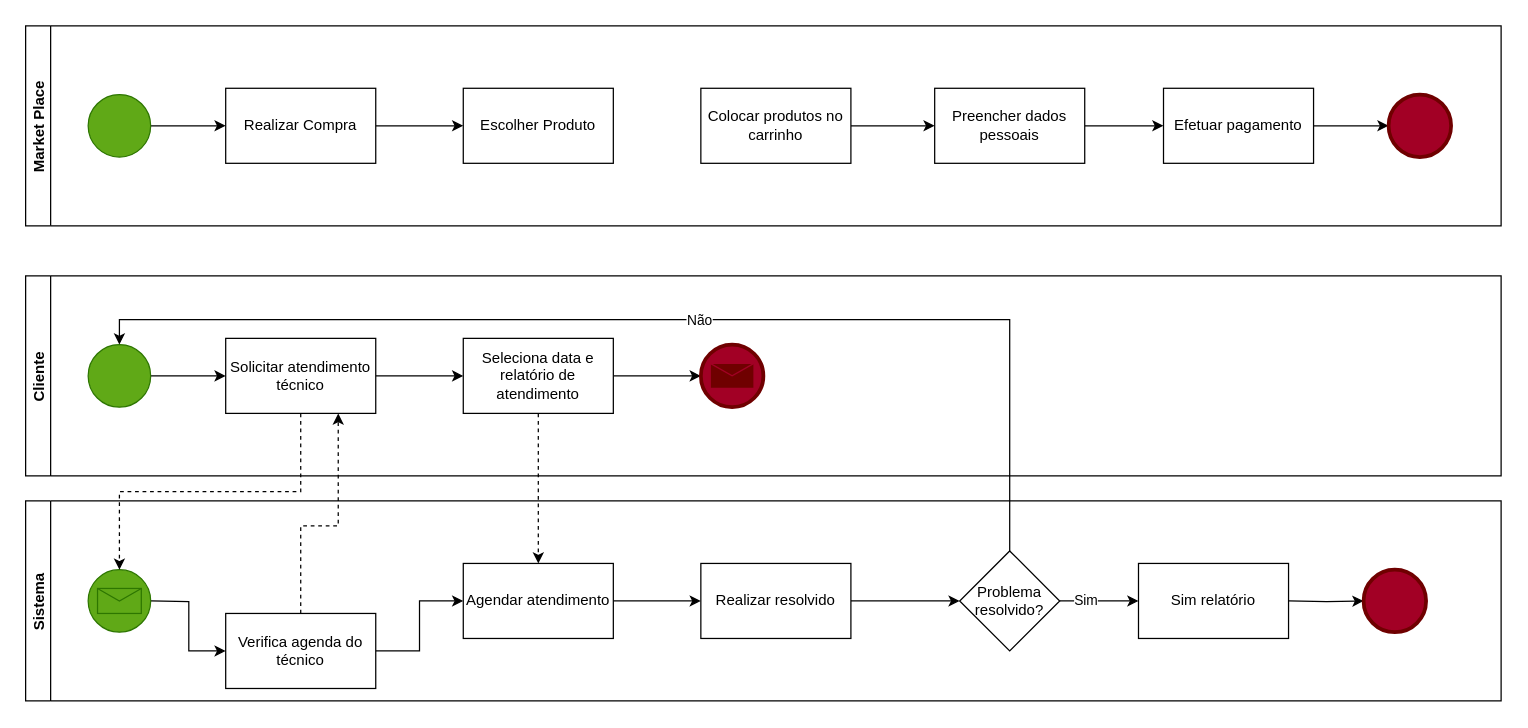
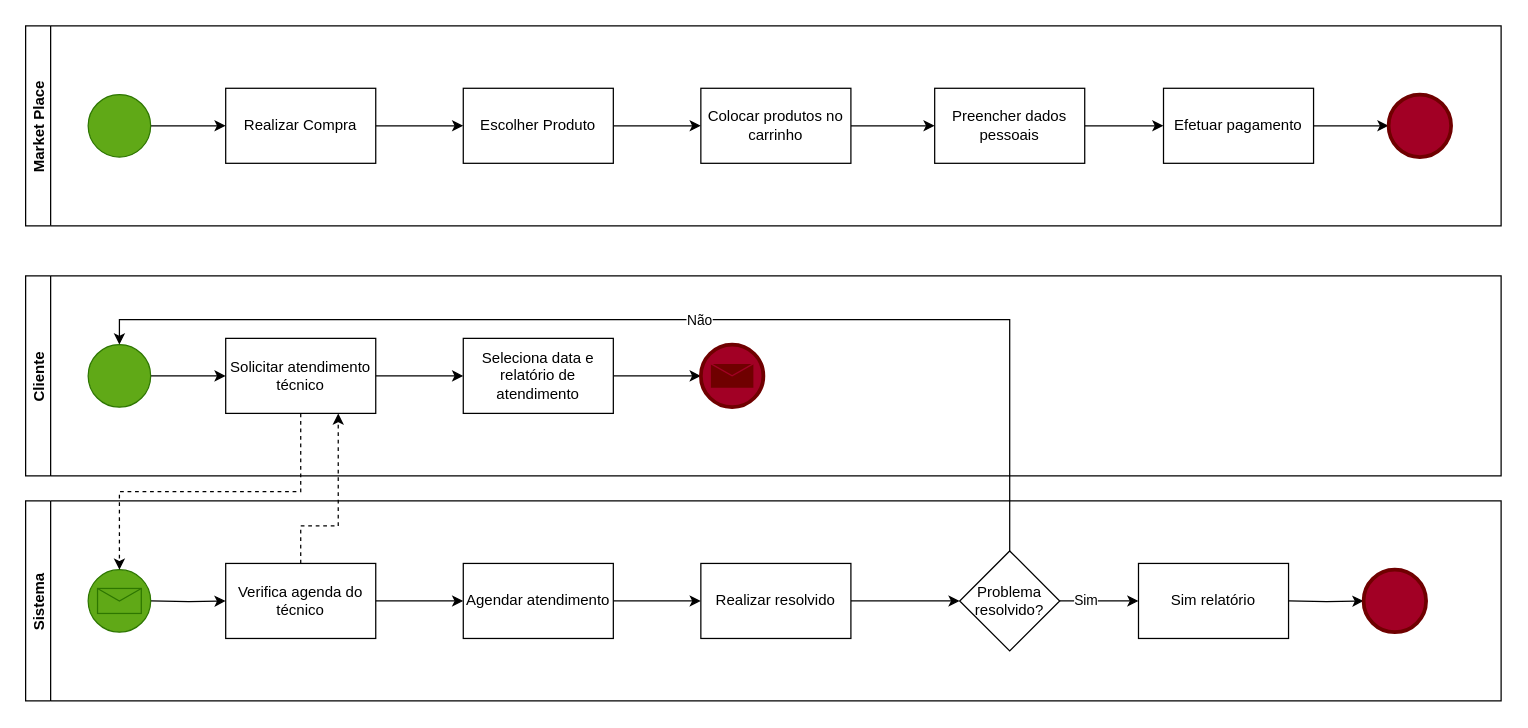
edge "Escolher Produto" -> "Colocar produtos no carrinho": added
edge "Seleciona data e relatório de atendimento" -> "Agendar atendimento": removed
node "Verifica agenda do técnico": moved (301, 651) -> (301, 601)
